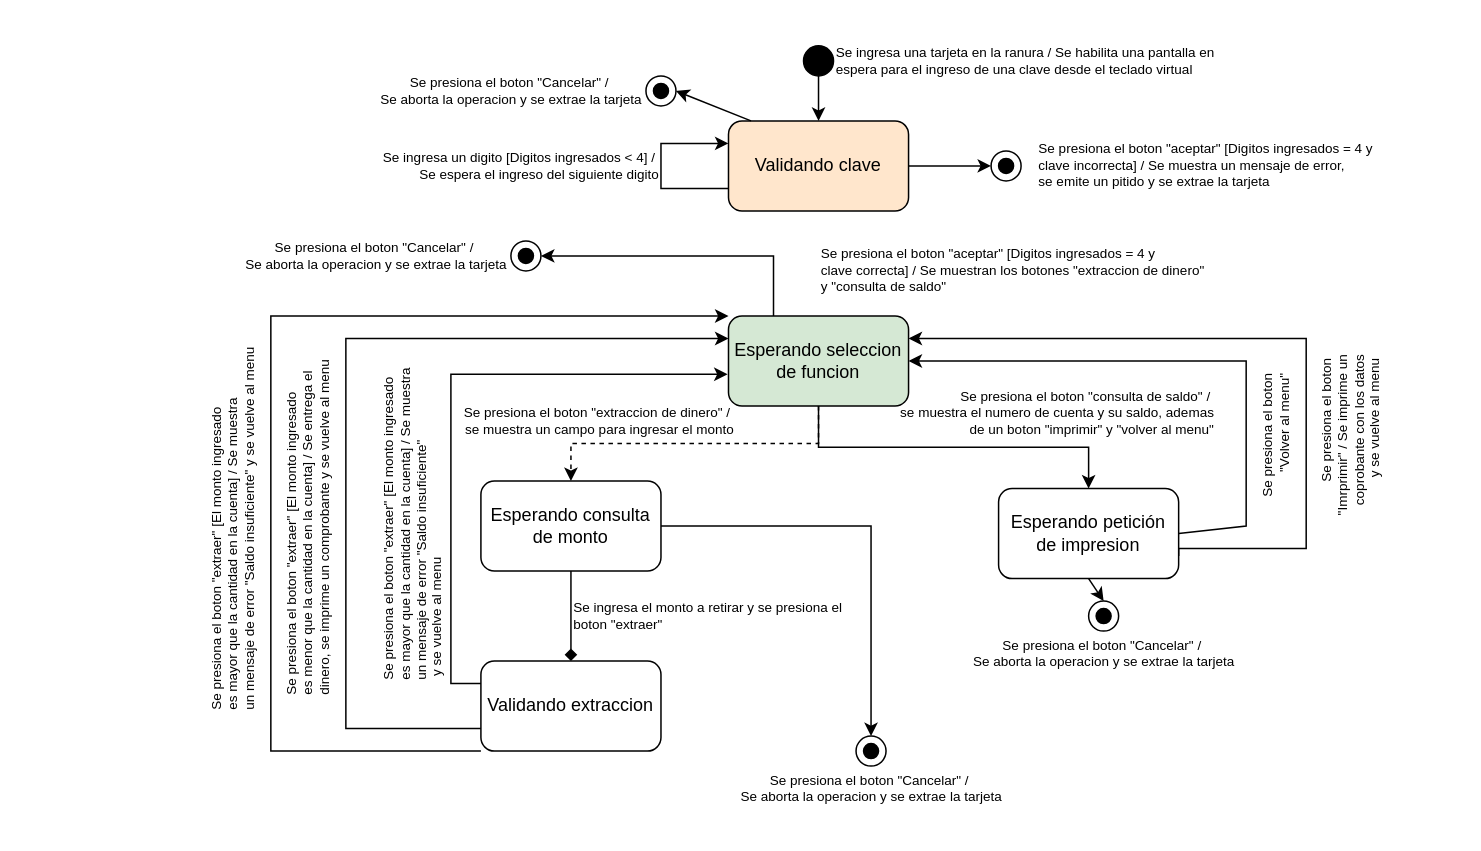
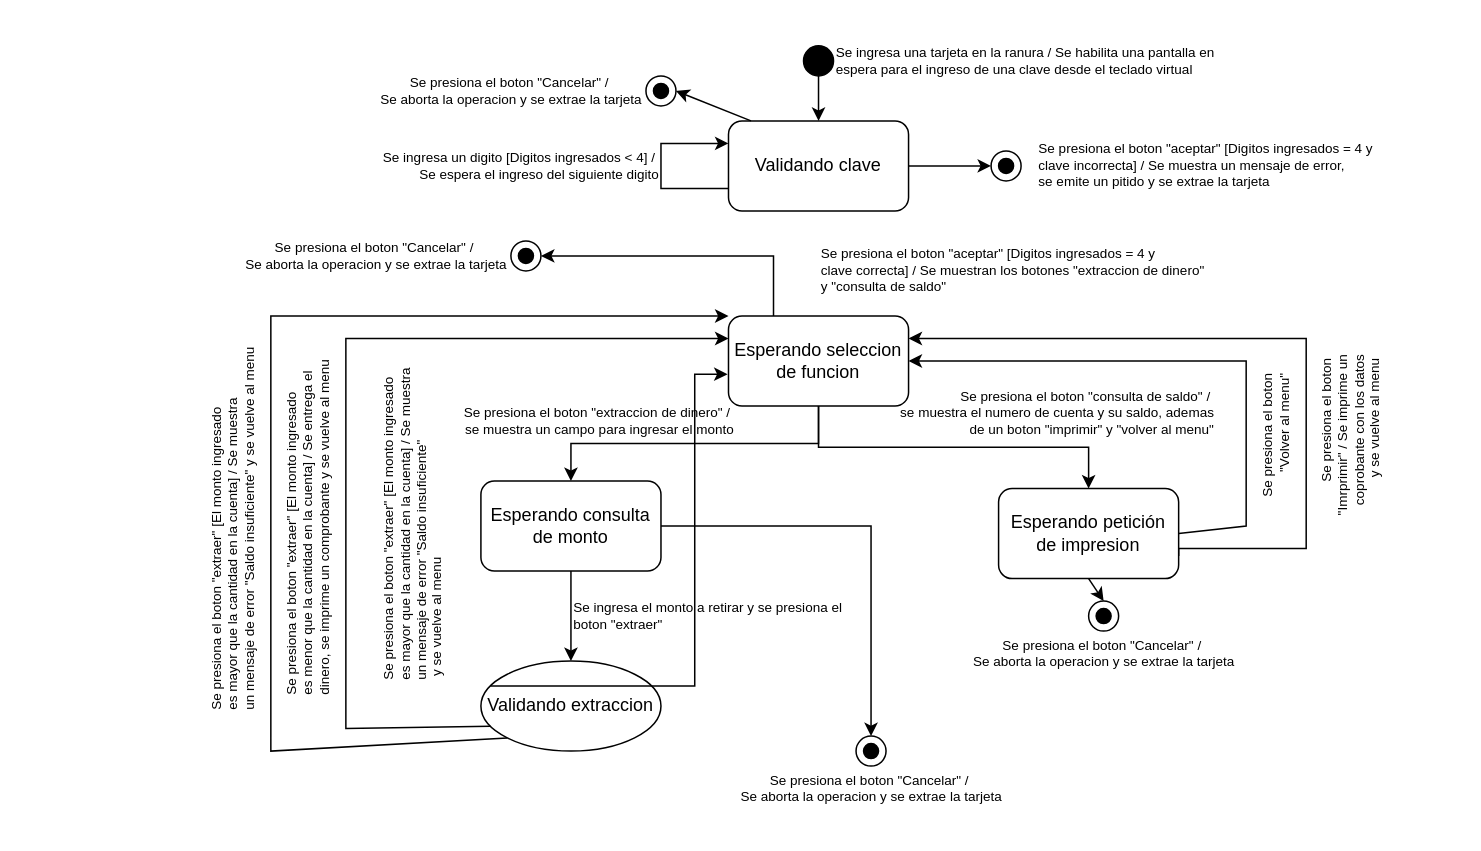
node "Validando clave": fillcolor #ffe6cc -> #ffffff
node "Esperando seleccion de funcion": fillcolor #d5e8d4 -> #ffffff
edge "Esperando seleccion de funcion" -> "Esperando consulta de monto": style dashed -> solid
edge "Esperando consulta de monto" -> "Validando extraccion": arrowhead diamond -> classic
node "Validando extraccion": shape rounded rectangle -> ellipse
